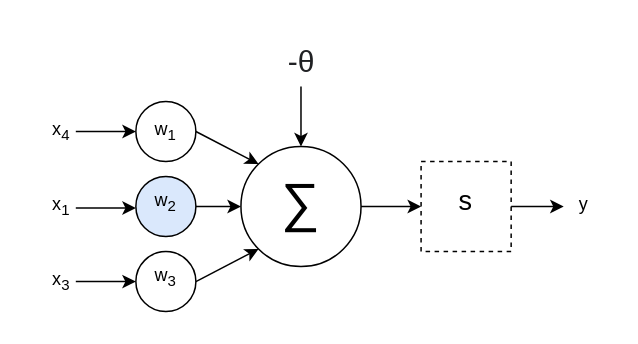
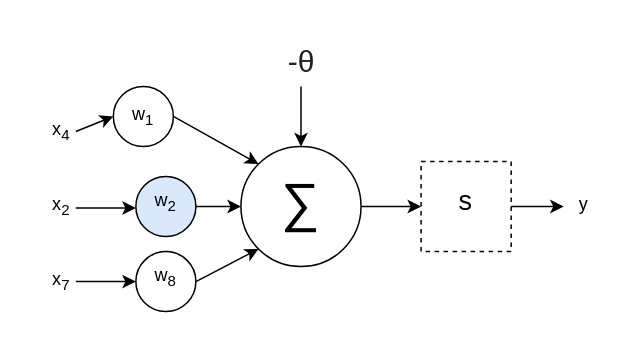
node "w1": moved (166, 131) -> (143, 116)
node "x1": label "x1" -> "x2"
node "w3": label "w3" -> "w8"
node "x3": label "x3" -> "x7"
